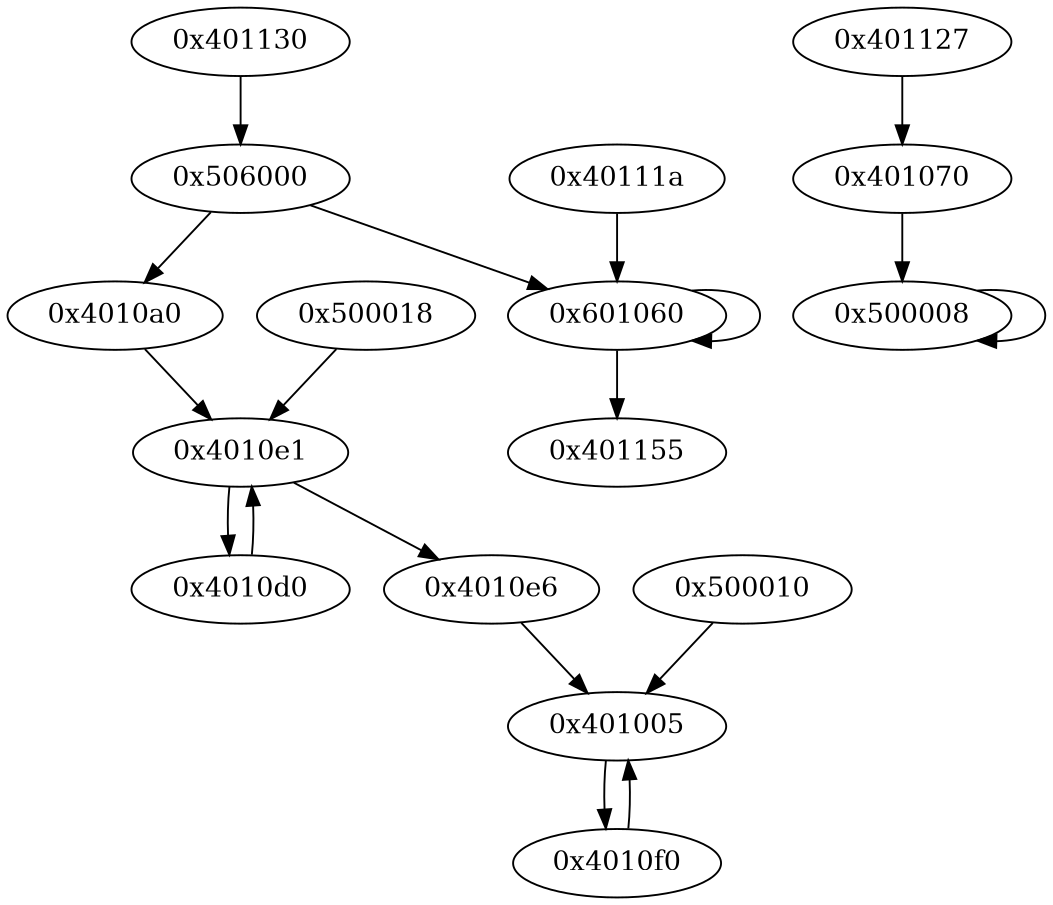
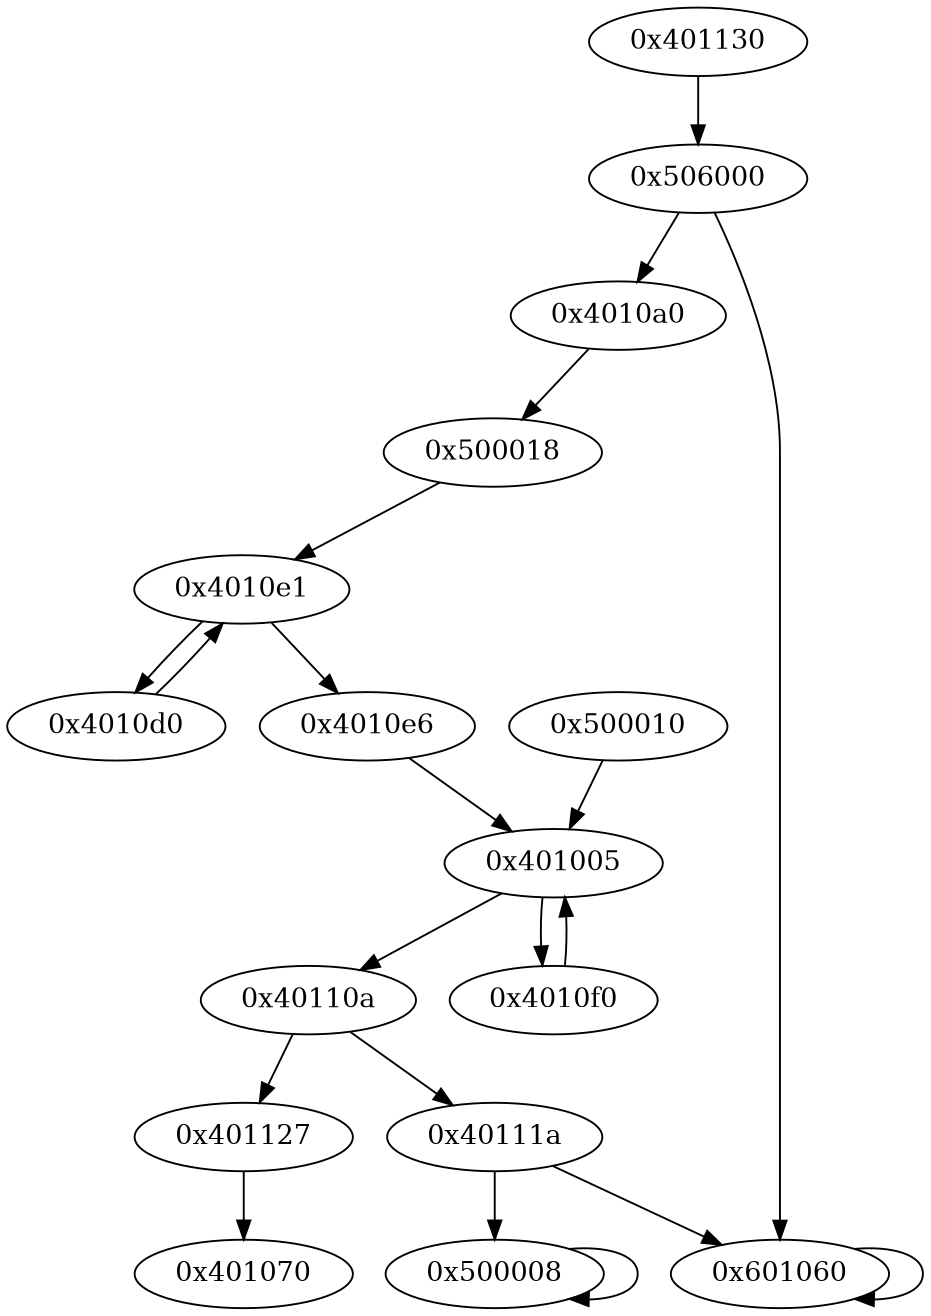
edge "0x401070" -> "0x500008": now "0x40111a" -> "0x500008"
edge "0x4010a0" -> "0x4010e1": now "0x4010a0" -> "0x500018"
node "0x401155": removed
node "0x40110a": added
